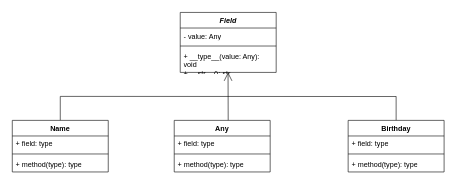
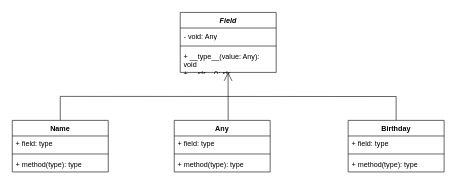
node "- value: Any": label "- value: Any" -> "- void: Any"
